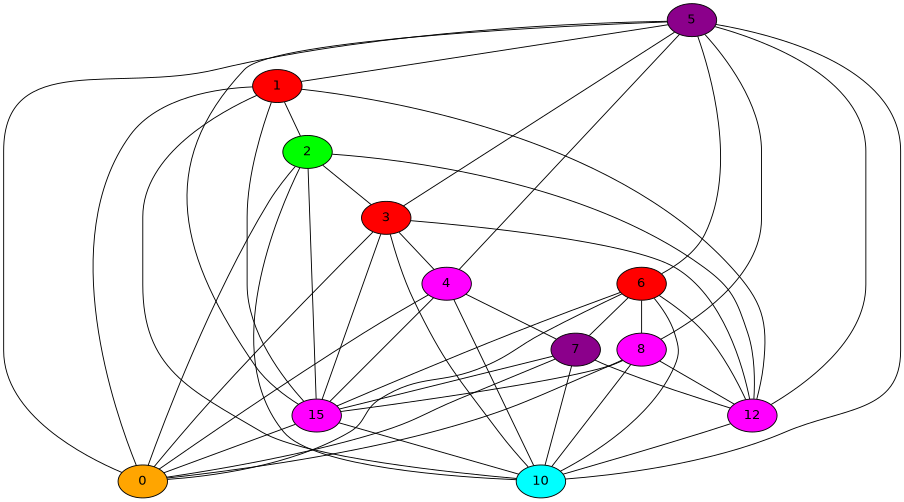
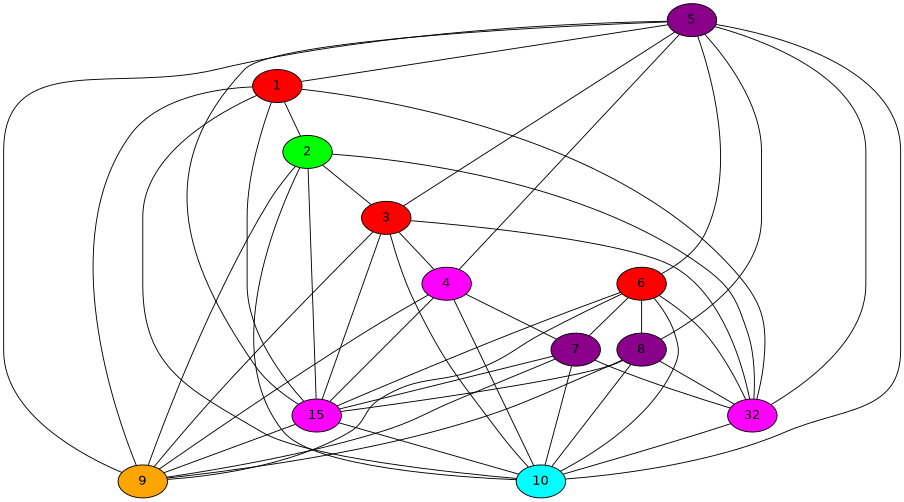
node "8": fillcolor magenta -> darkmagenta
node "12": label "12" -> "32"
node "0": label "0" -> "9"
